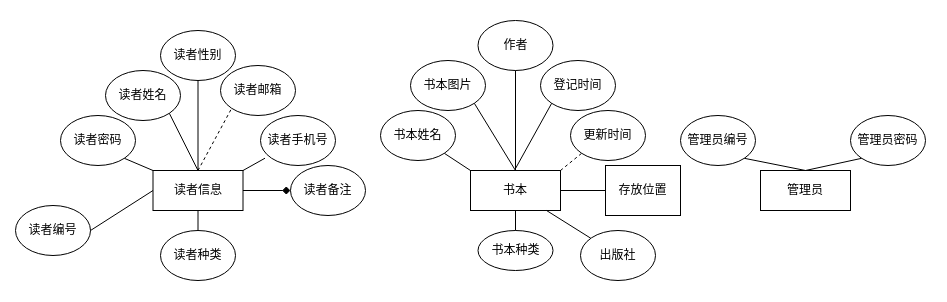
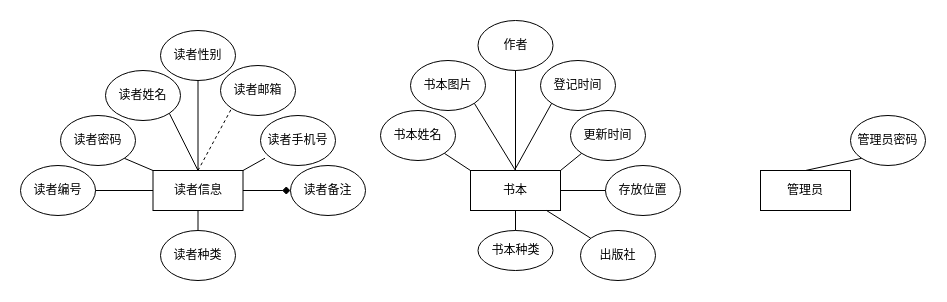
node "管理员编号": removed
edge "更新时间" -- "书本": style dashed -> solid
edge "管理员编号" -- "管理员": removed
node "存放位置": shape rectangle -> ellipse
node "读者编号": moved (53, 231) -> (58, 191)
